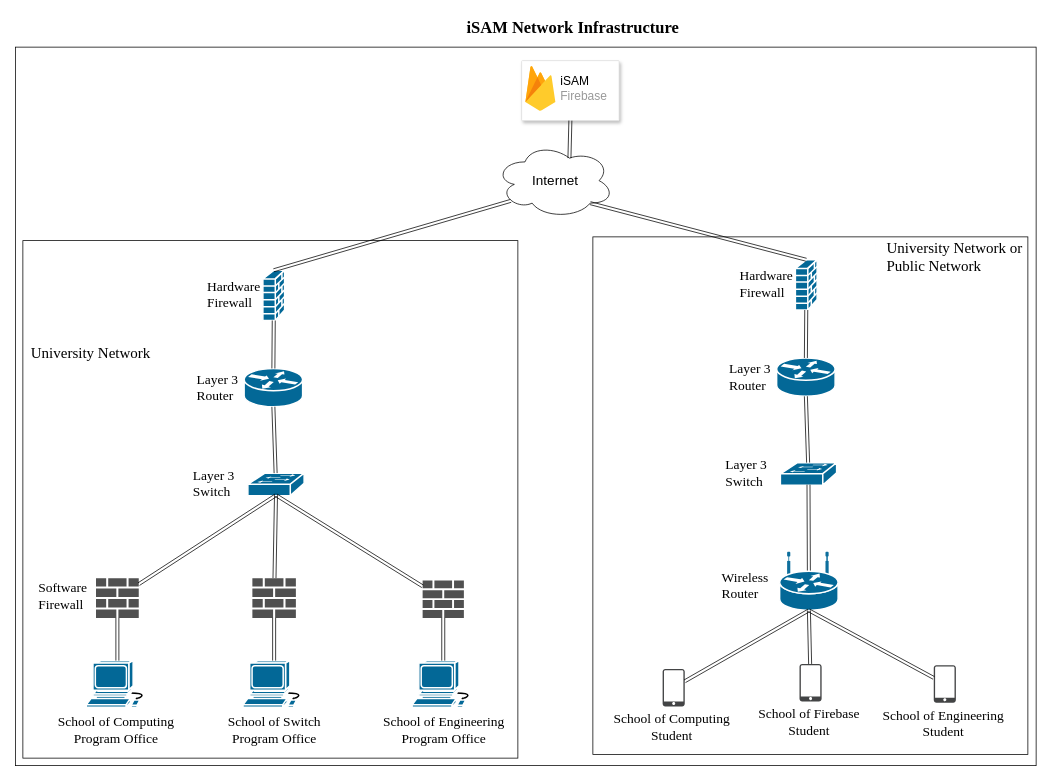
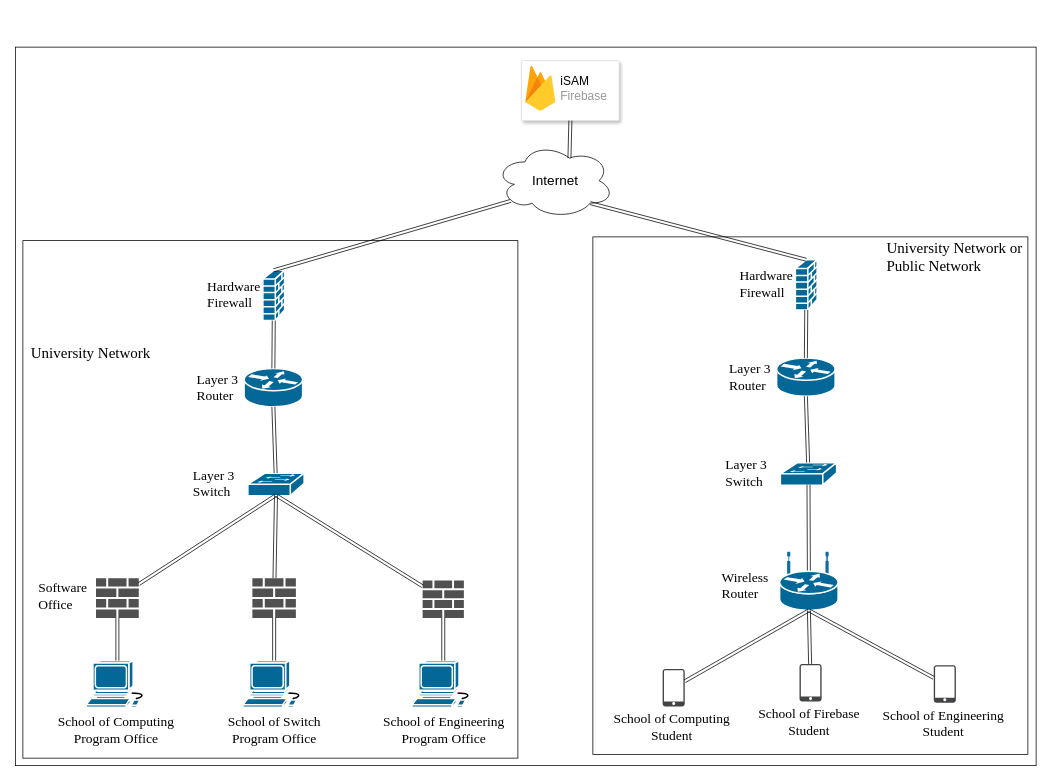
node "iSAM Network Infrastructure": removed
node "Software Firewall": label "Software Firewall" -> "Software Office"
